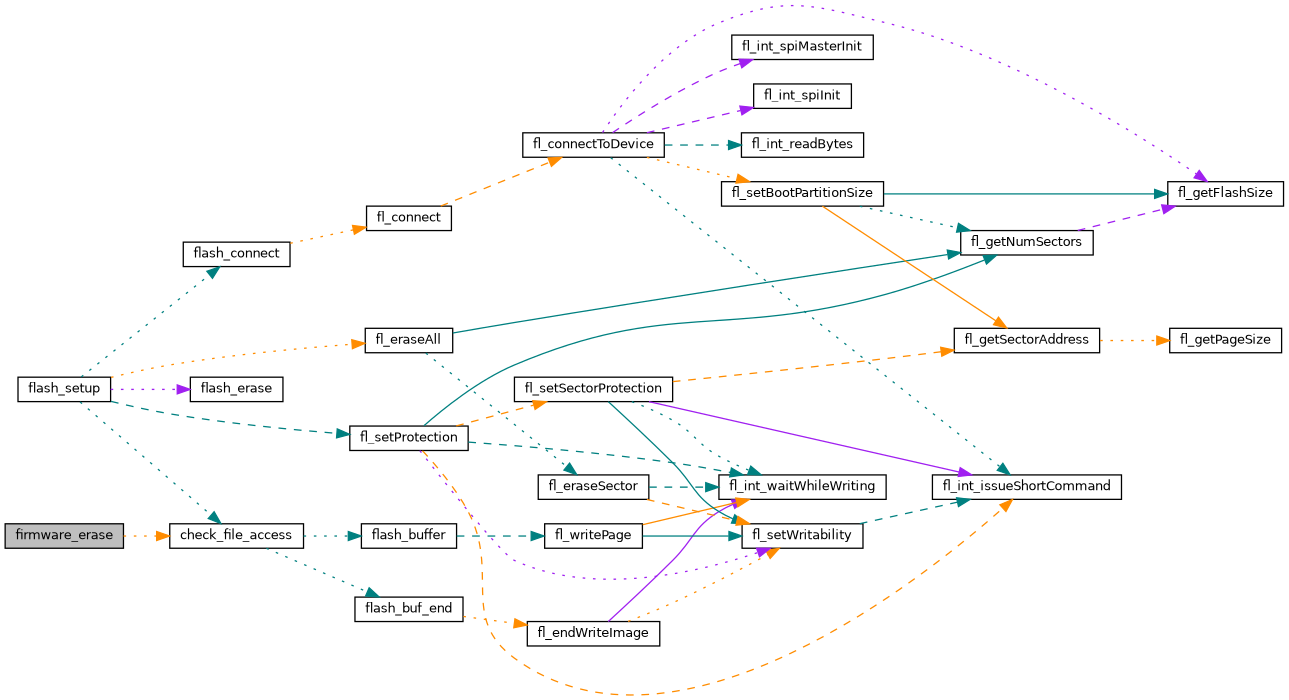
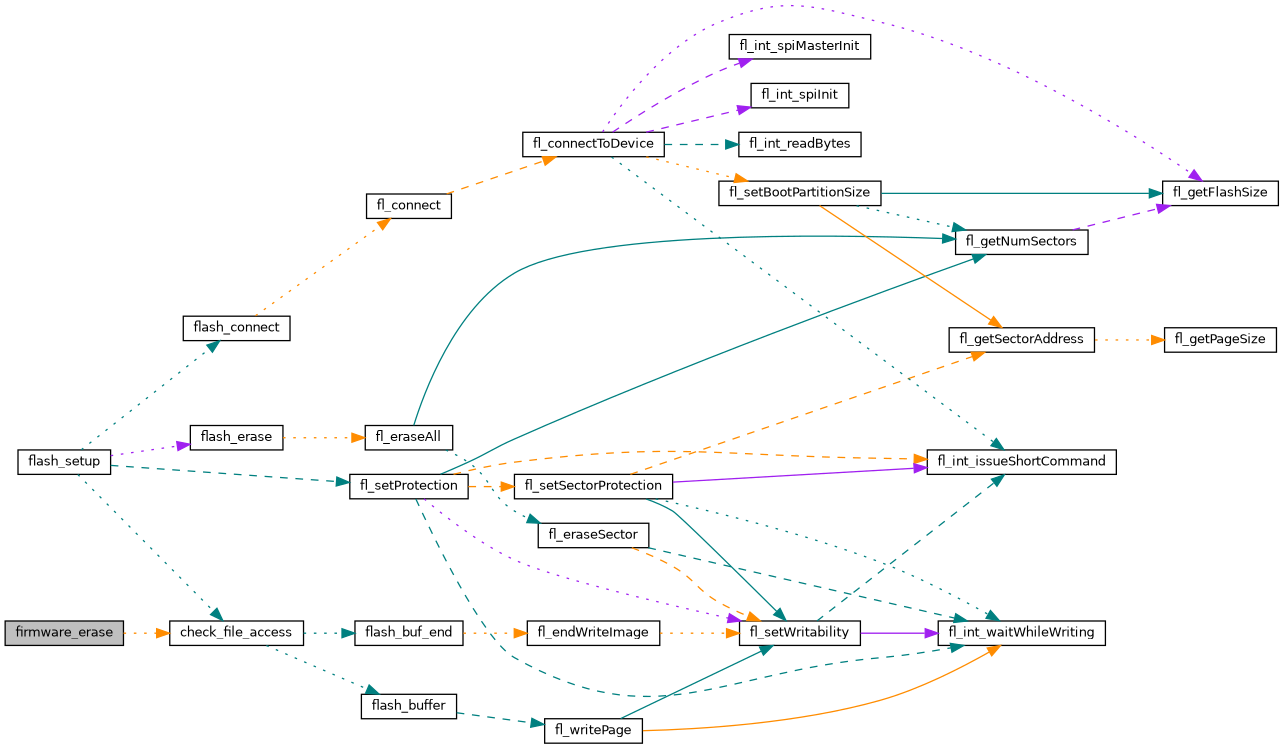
edge "flash_setup" -> "fl_eraseAll": now "flash_erase" -> "fl_eraseAll"
edge "fl_endWriteImage" -> "fl_int_waitWhileWriting": now "fl_setWritability" -> "fl_int_waitWhileWriting"
